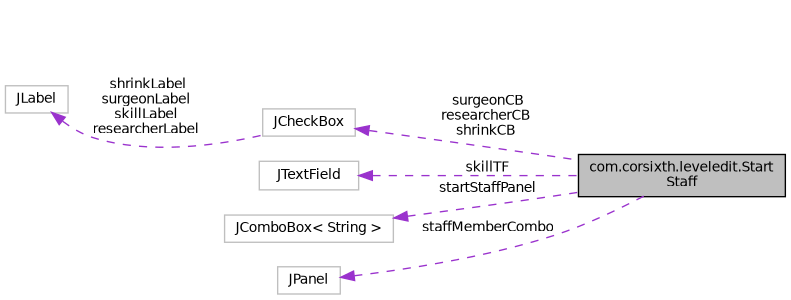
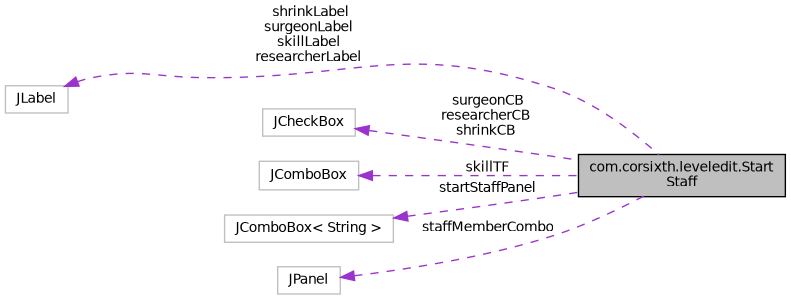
edge "JCheckBox" -> "JLabel": now "com.corsixth.leveledit.Start Staff" -> "JLabel"
node "JTextField": label "JTextField" -> "JComboBox"
